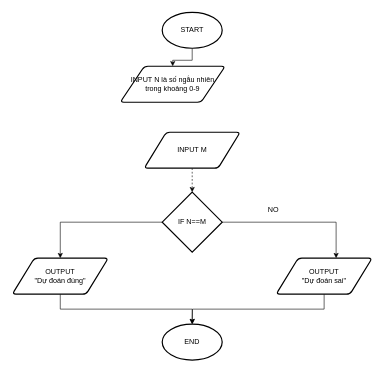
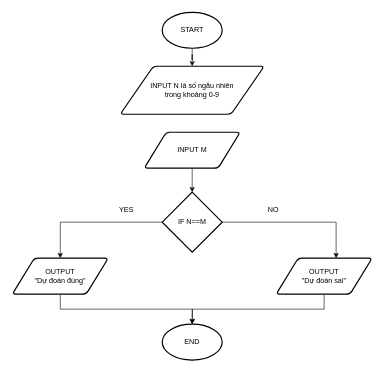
node "INPUT N là số ngẫu nhiên trong khoảng 0-9": size 105x36 -> 144x48
edge "INPUT M" -> "IF N==M": style dashed -> solid
node "YES": added
